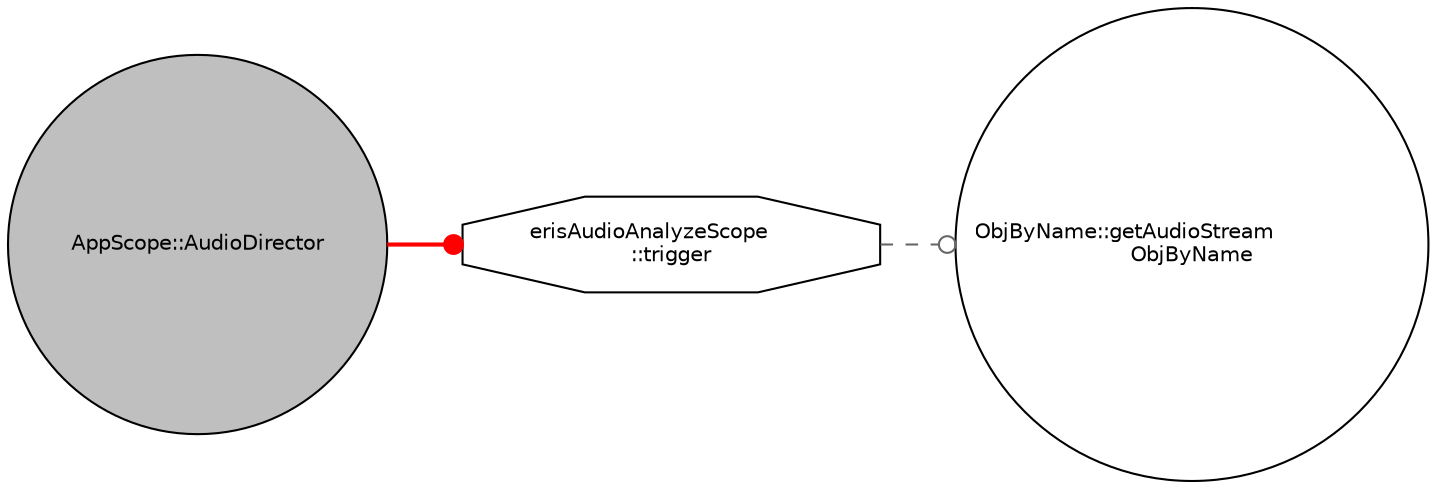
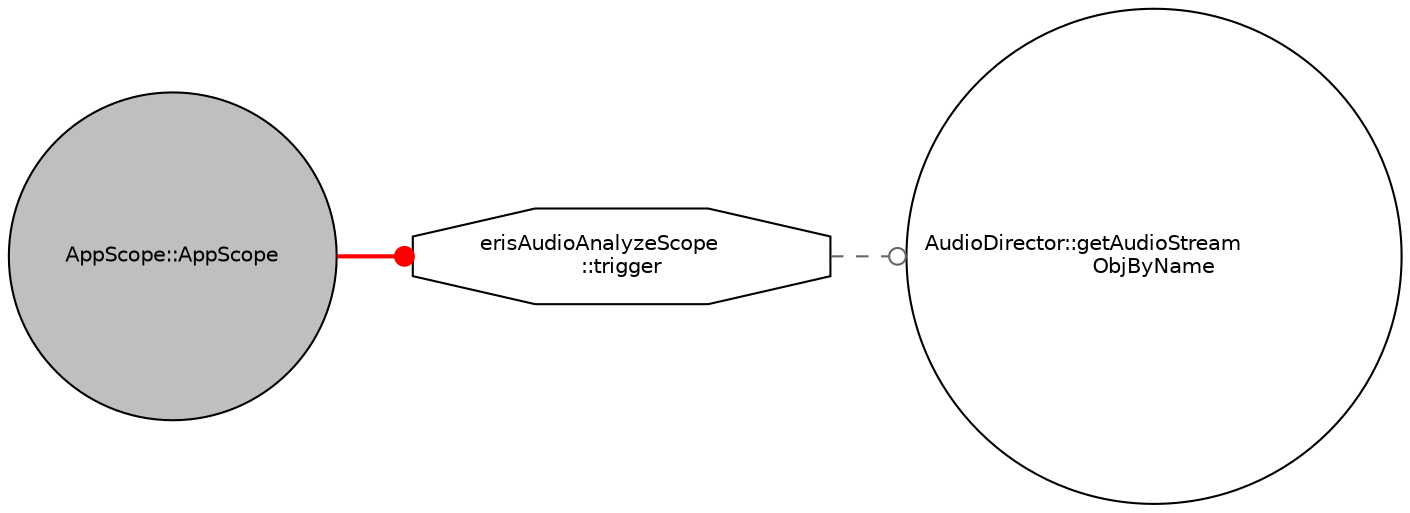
node "AppScope::AudioDirector": label "AppScope::AudioDirector" -> "AppScope::AppScope"
node "ObjByName::getAudioStream ObjByName": label "ObjByName::getAudioStream ObjByName" -> "AudioDirector::getAudioStream ObjByName"
